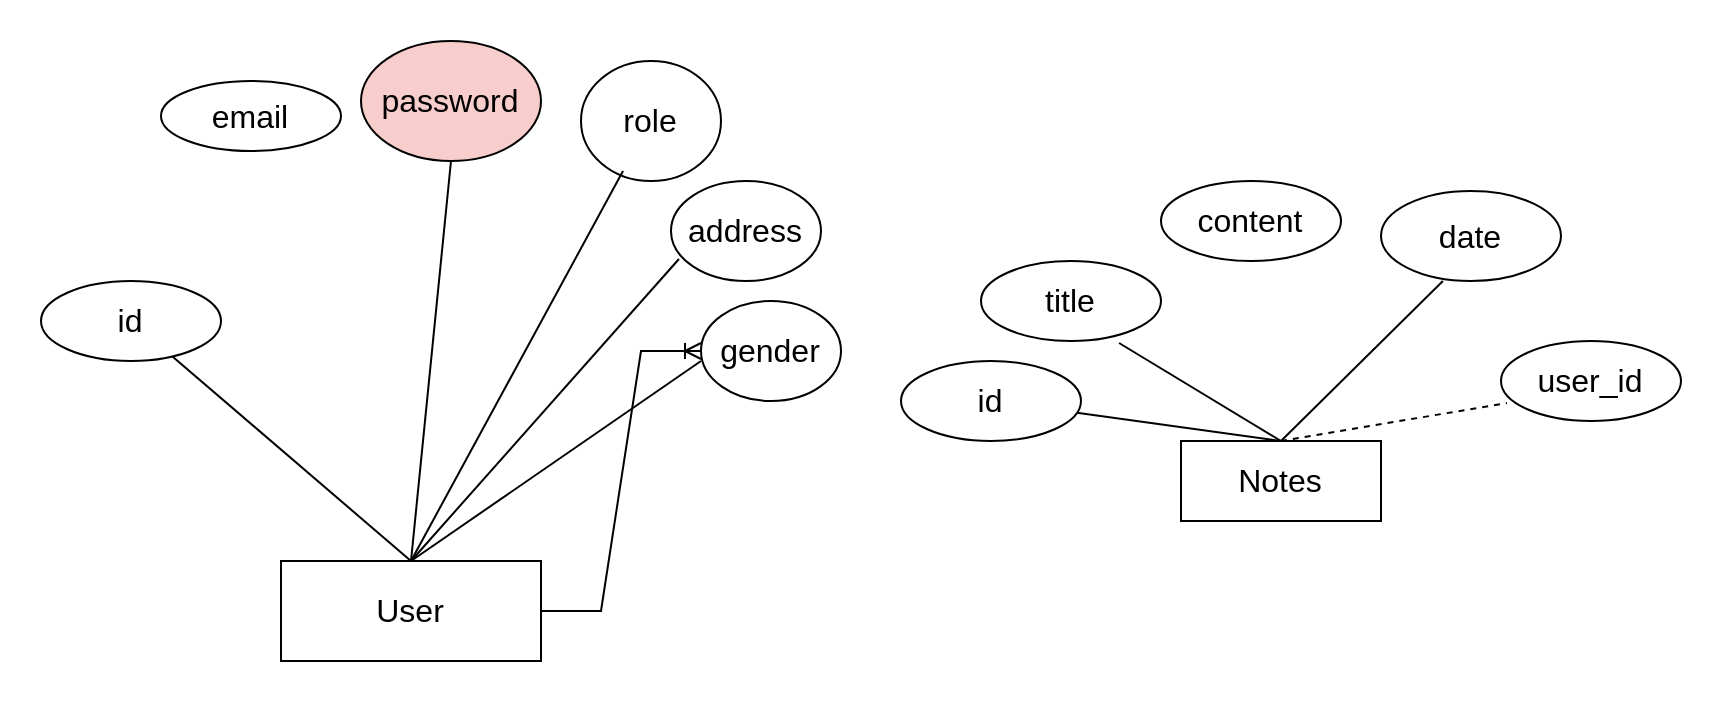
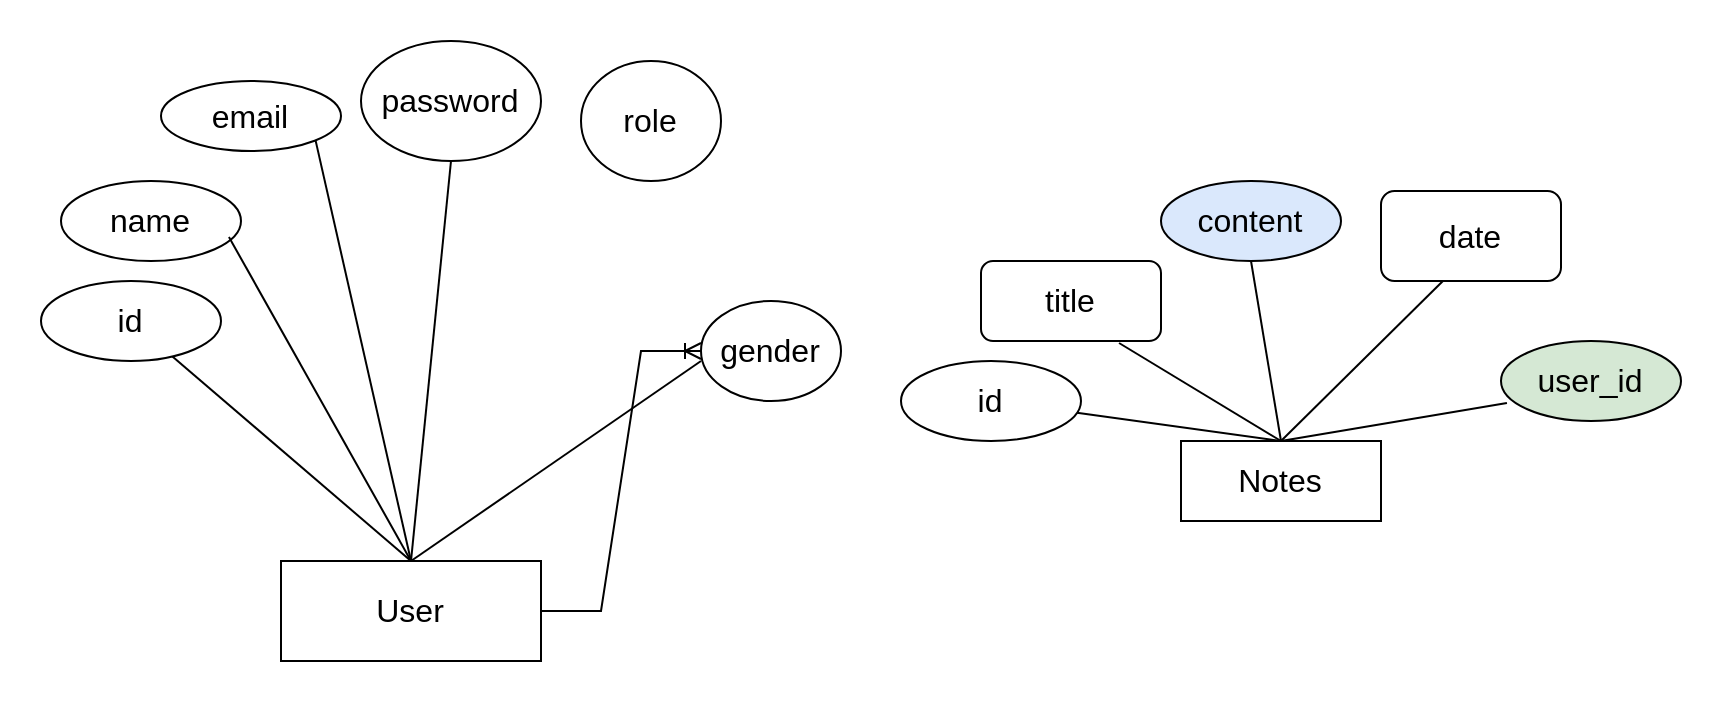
node "password": fillcolor #f8cecc -> #ffffff
node "name": added
node "content": fillcolor #ffffff -> #dae8fc
node "address": removed
node "date": shape ellipse -> rounded rectangle
node "title": shape ellipse -> rounded rectangle
edge "email" -- "User": added
edge "content" -- "Notes": added
edge "role" -- "User": removed
node "user_id": fillcolor #ffffff -> #d5e8d4
edge "name" -- "User": added
edge "address" -- "User": removed
edge "user_id" -- "Notes": style dashed -> solid
